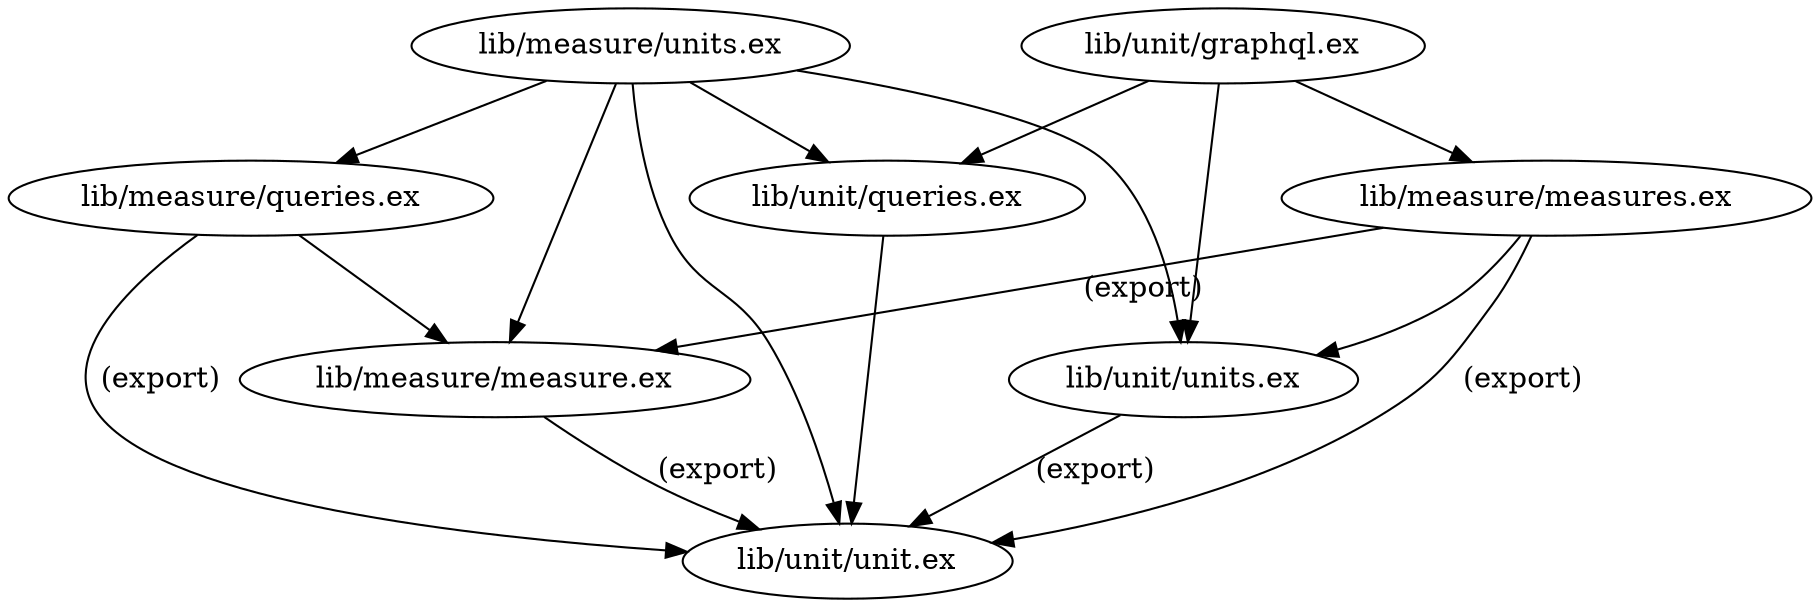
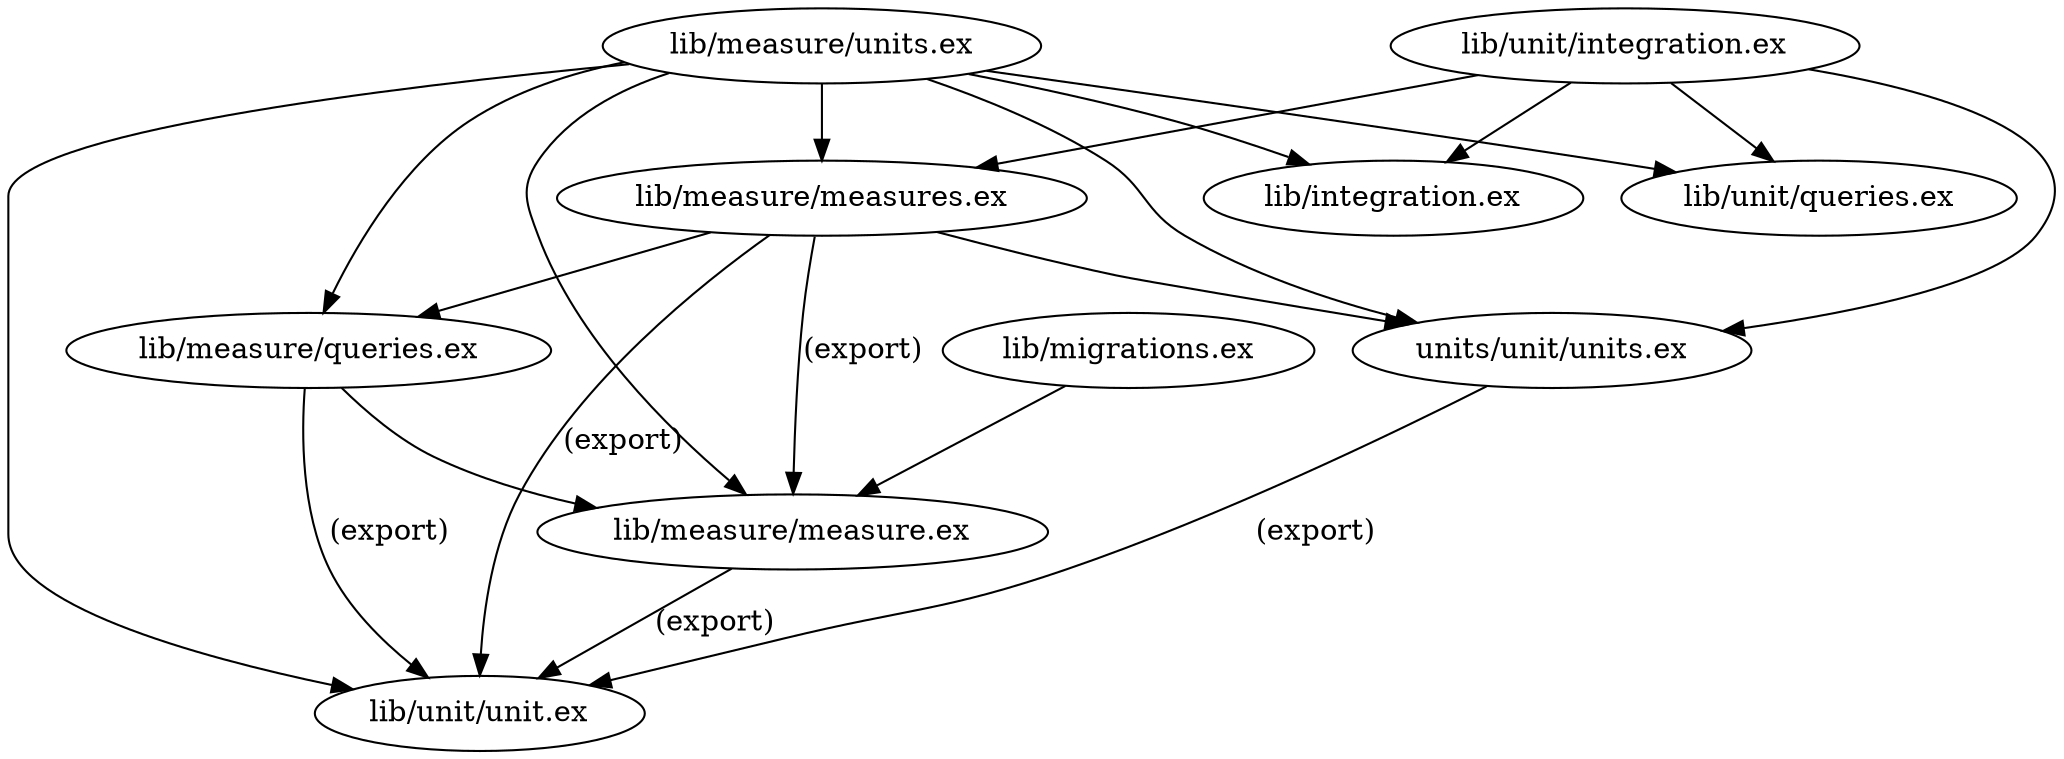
node "lib/unit/graphql.ex": label "lib/unit/graphql.ex" -> "lib/unit/integration.ex"
edge "lib/measure/units.ex" -> "lib/measure/measures.ex": added
node "lib/integration.ex": added
edge "lib/measure/measures.ex" -> "lib/measure/queries.ex": added
node "lib/migrations.ex": added
edge "lib/unit/queries.ex" -> "lib/unit/unit.ex": removed
node "lib/unit/units.ex": label "lib/unit/units.ex" -> "units/unit/units.ex"
